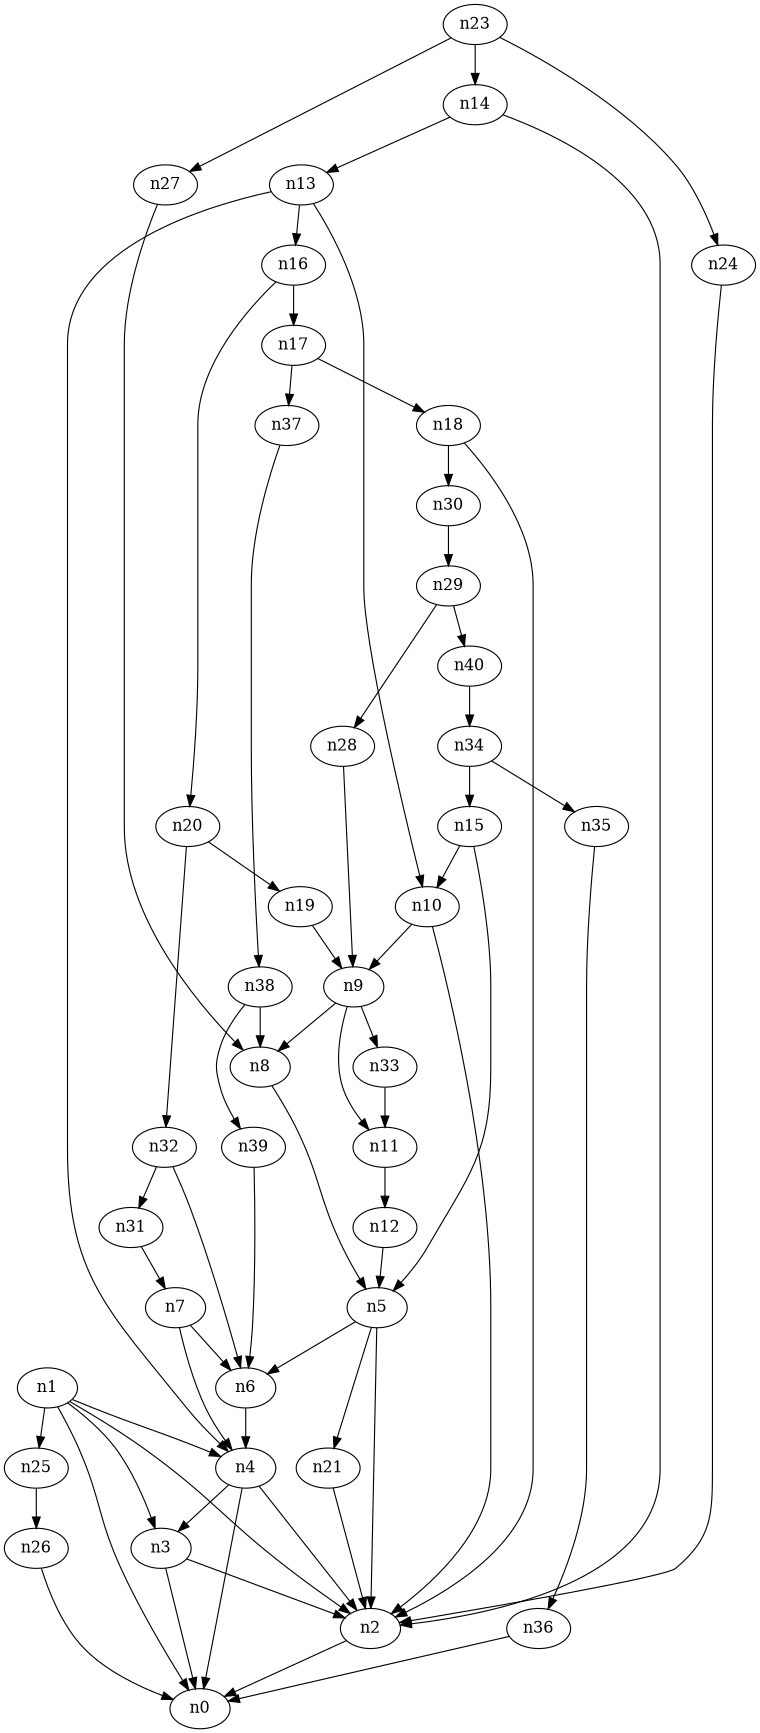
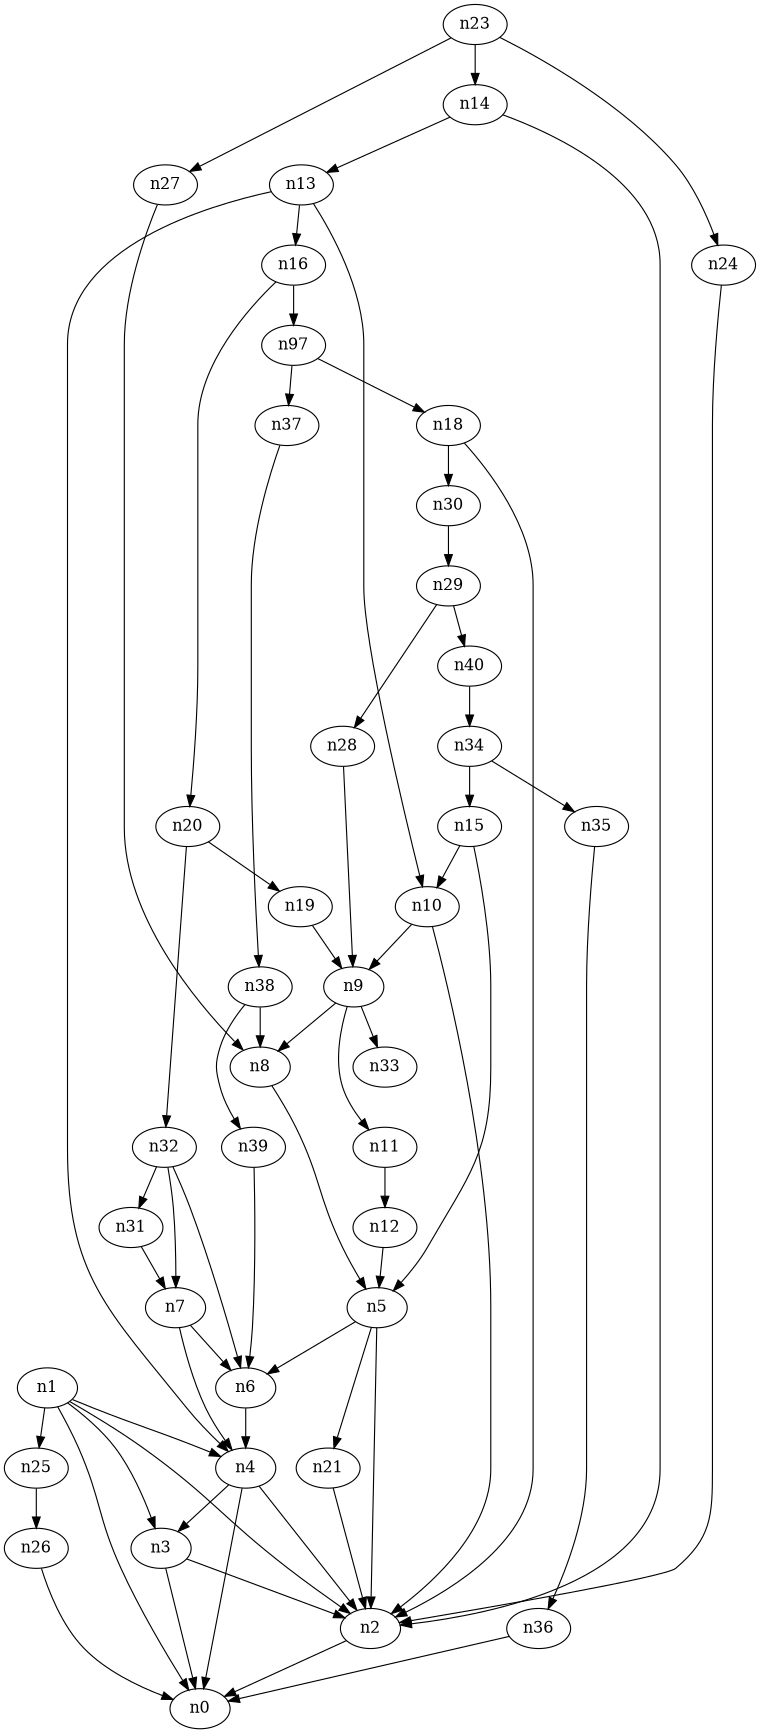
node "n17": label "n17" -> "n97"
edge "n33" -> "n11": removed
edge "n32" -> "n7": added
